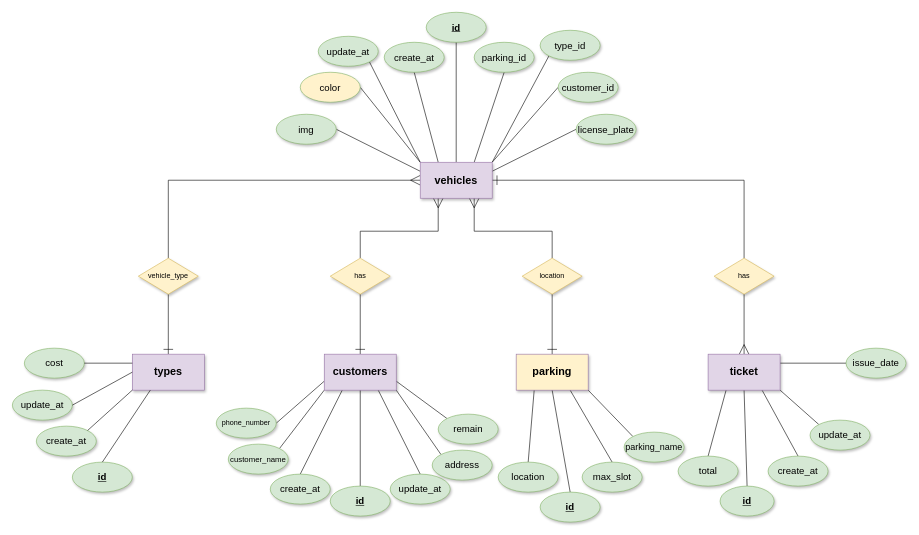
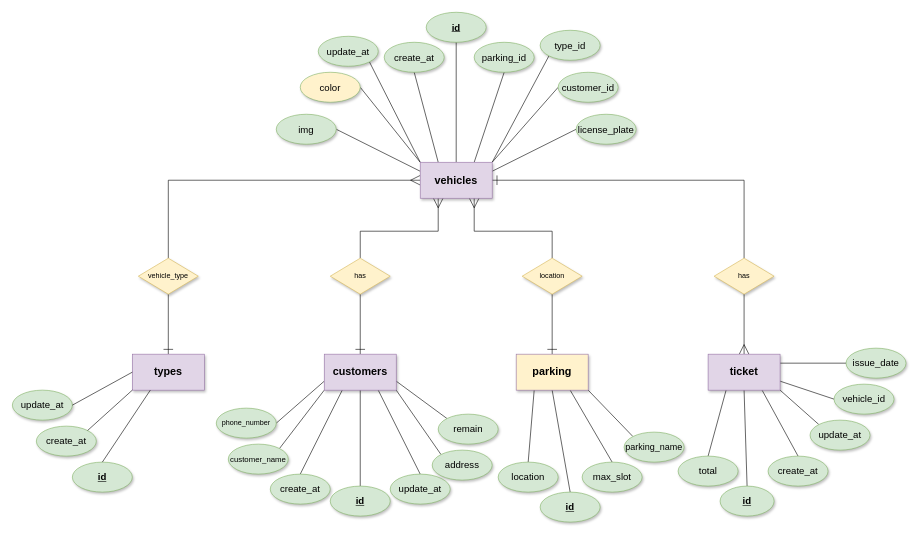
node "cost": removed
edge "cost" -- "types": removed
edge "ticket" -- "vehicle_id": added
node "vehicle_id": added
